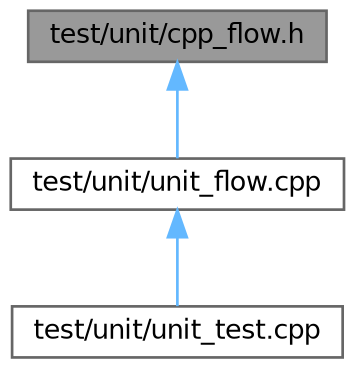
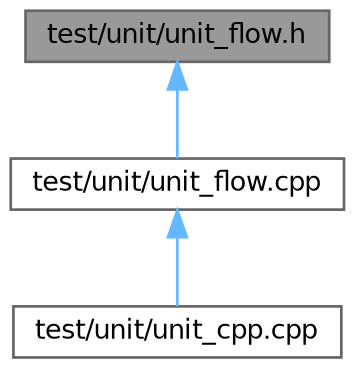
node "test/unit/cpp_flow.h": label "test/unit/cpp_flow.h" -> "test/unit/unit_flow.h"
node "test/unit/unit_test.cpp": label "test/unit/unit_test.cpp" -> "test/unit/unit_cpp.cpp"
